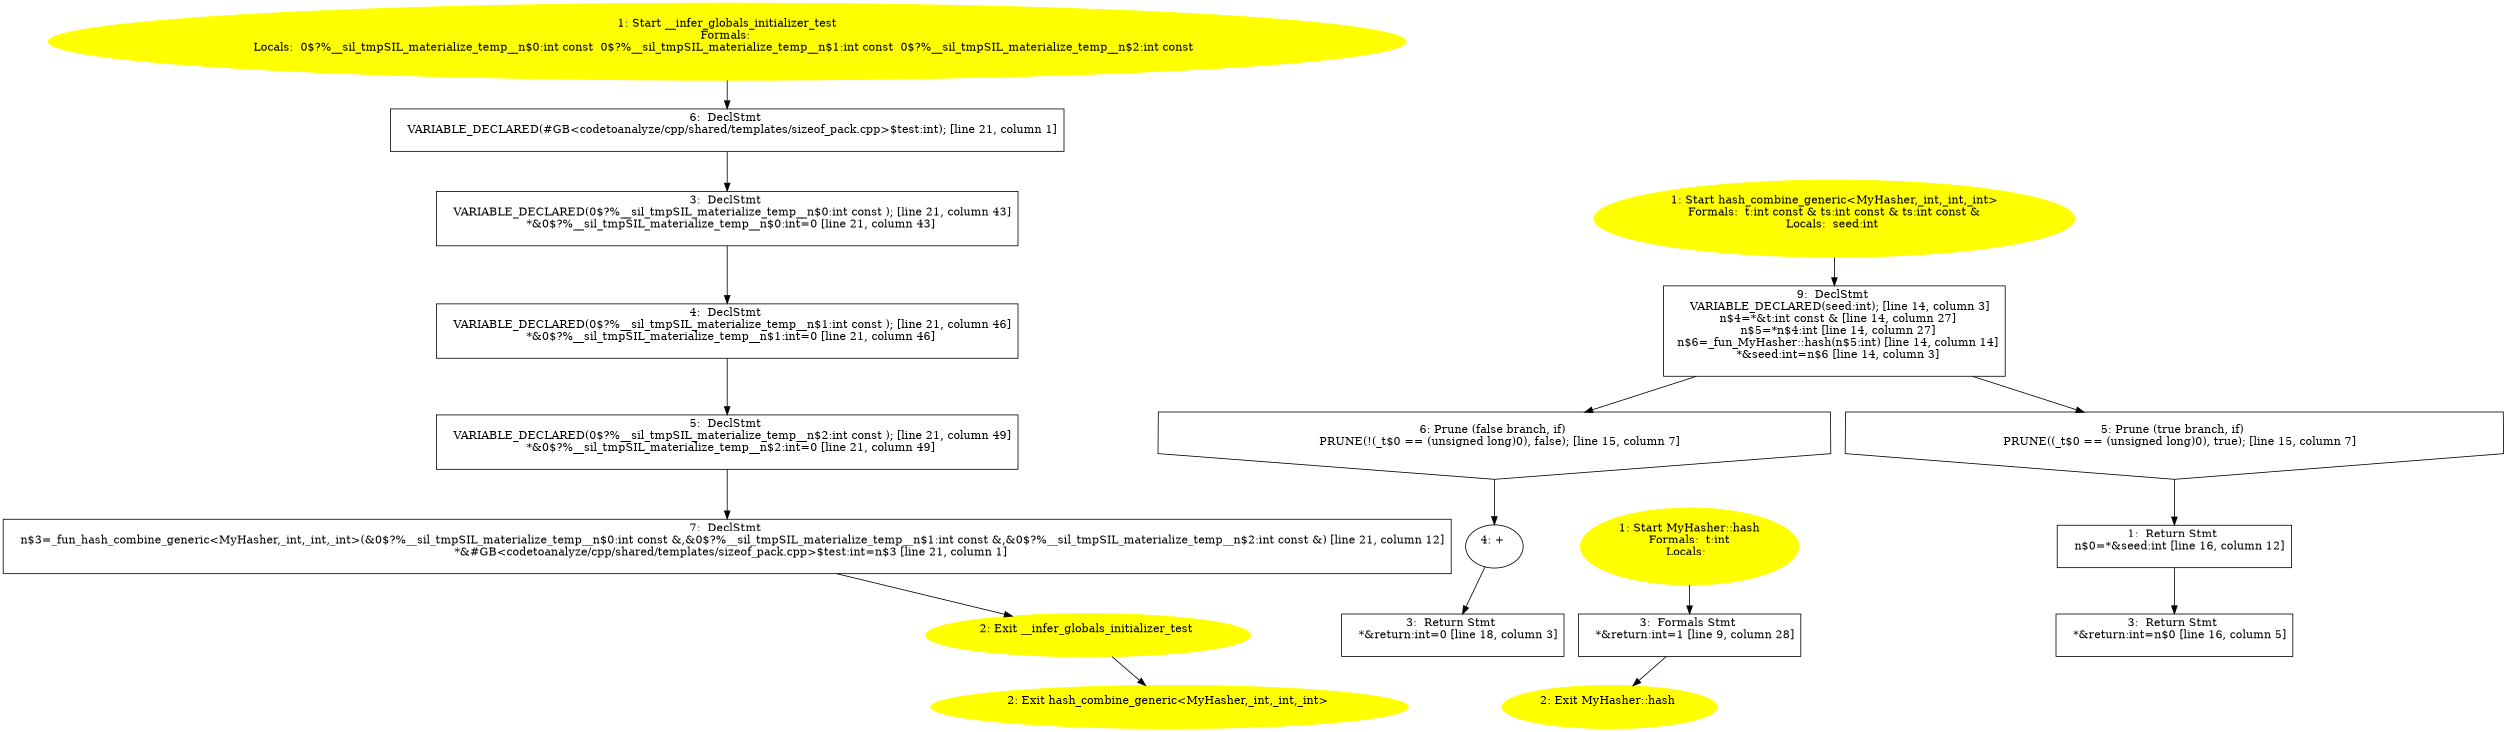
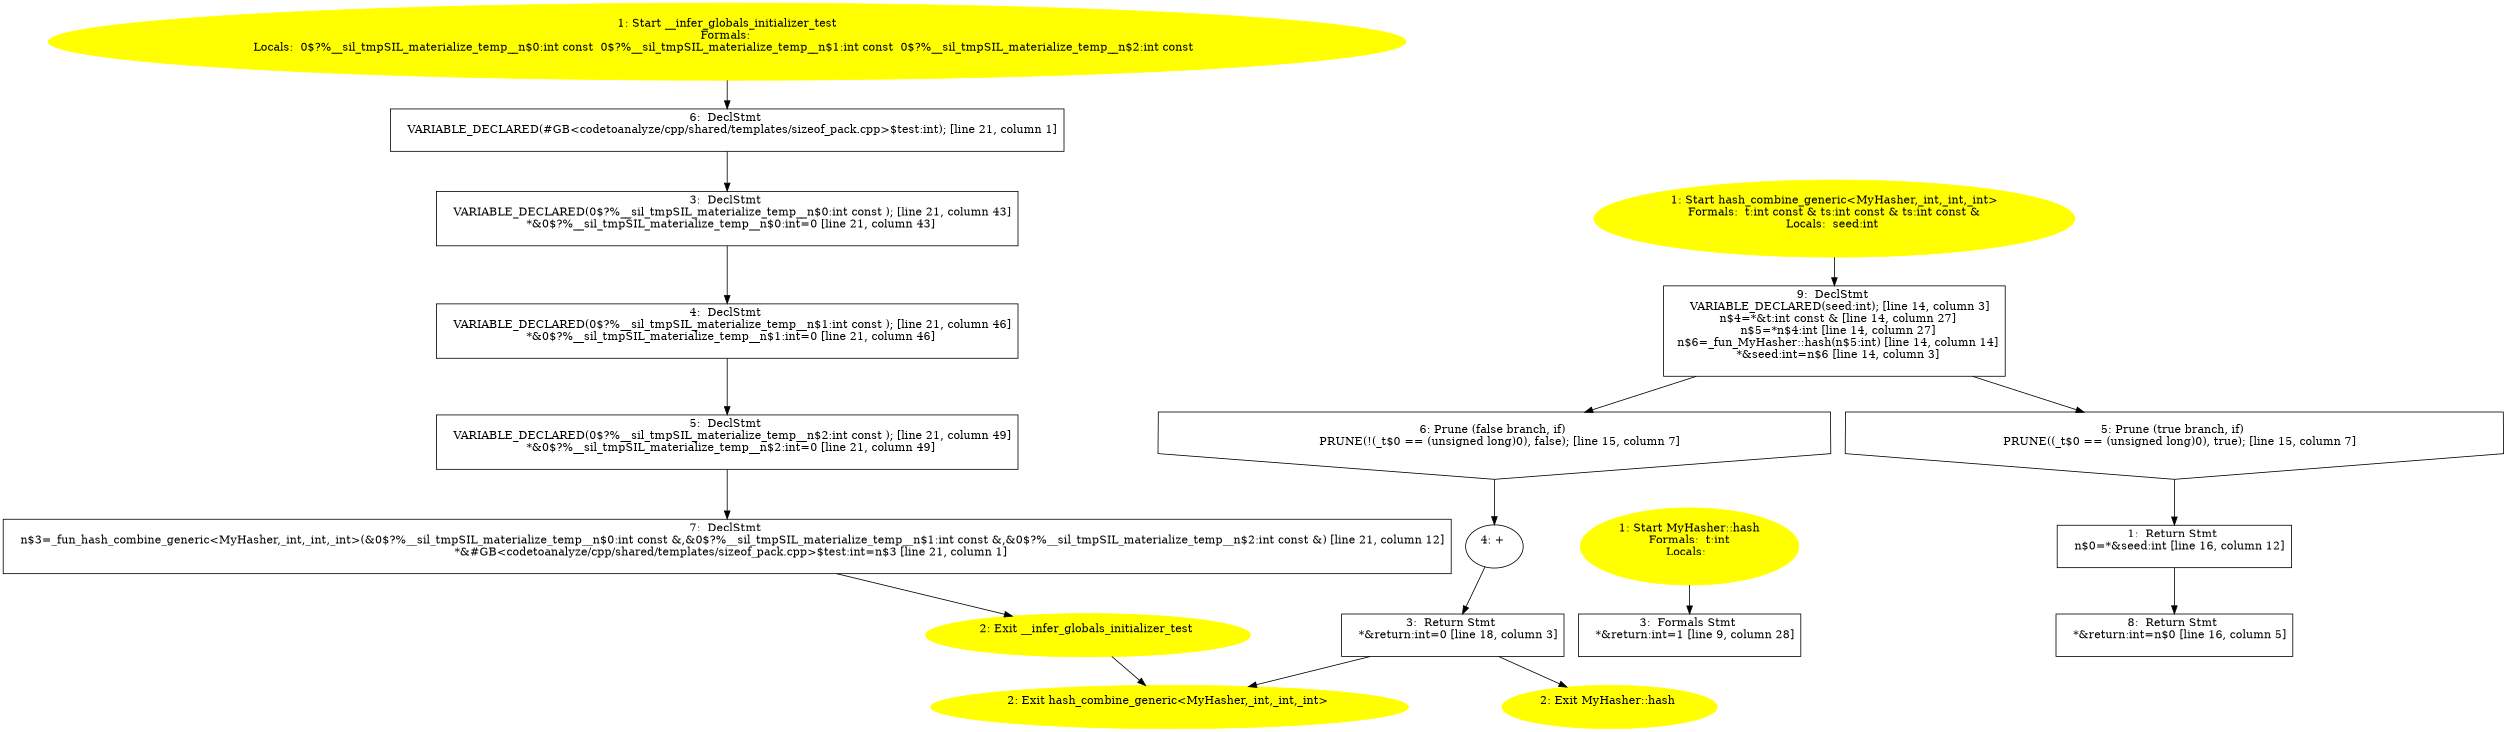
node "3:  Return Stmt *&return:int=n$0 [line 16, column 5]": label "3:  Return Stmt *&return:int=n$0 [line 16, column 5]" -> "8:  Return Stmt *&return:int=n$0 [line 16, column 5]"
edge "3:  Formals Stmt *&return:int=1 [line 9, column 28]" -> "2: Exit MyHasher::hash": now "3:  Return Stmt *&return:int=0 [line 18, column 3]" -> "2: Exit MyHasher::hash"
edge "3:  Return Stmt *&return:int=0 [line 18, column 3]" -> "2: Exit hash_combine_generic<MyHasher,_int,_int,_int>": added
